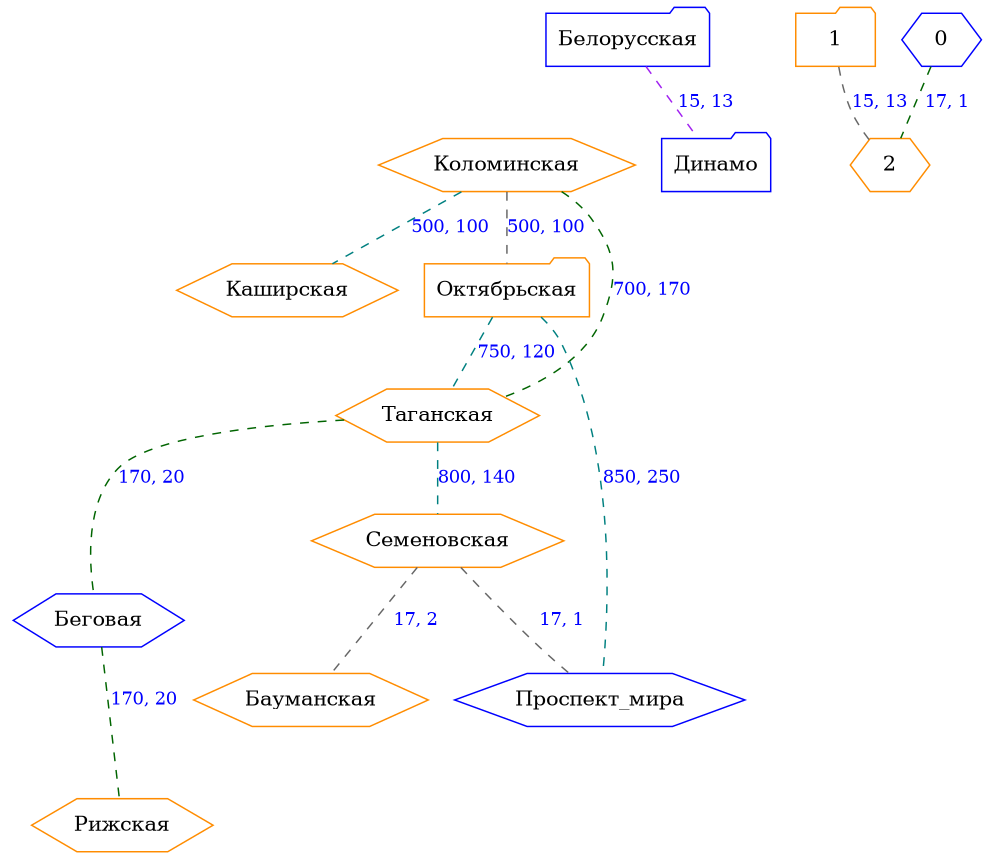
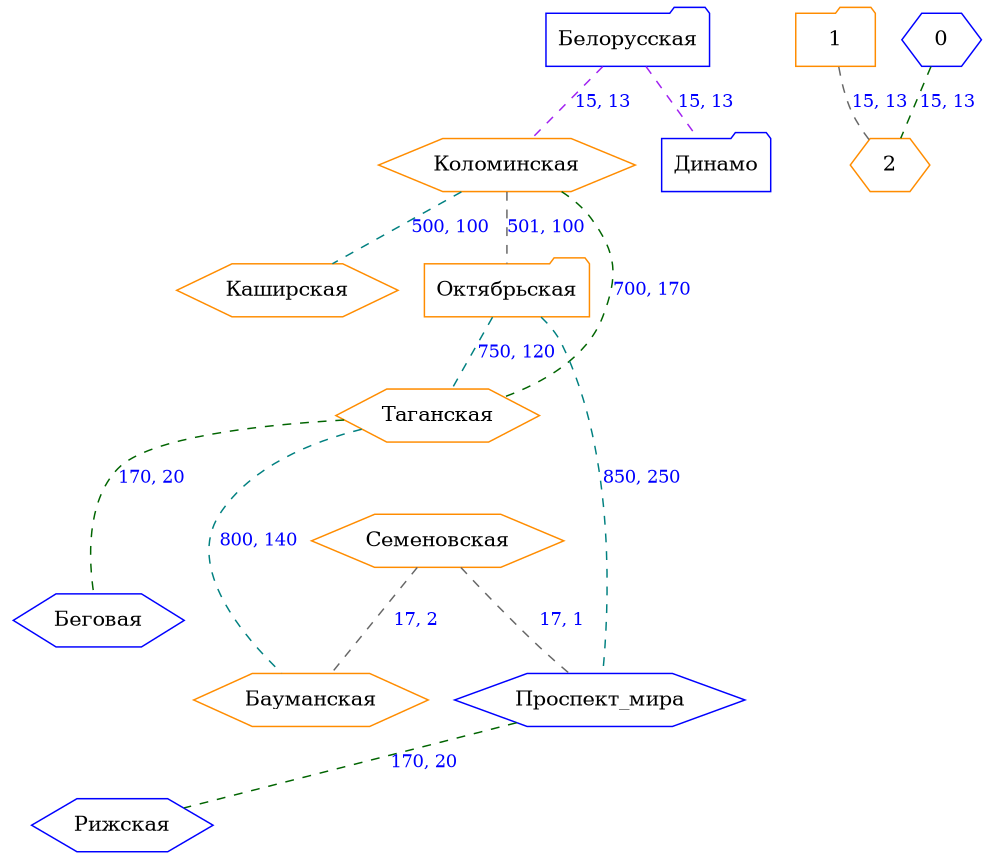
edge "Белорусская" -- "Коломинская": added, label "15, 13"
edge "0" -- "2": label "17, 1" -> "15, 13"
edge "Коломинская" -- "Октябрьская": label "500, 100" -> "501, 100"
edge "Таганская" -- "Семеновская": now "Таганская" -- "Бауманская"
edge "Беговая" -- "Рижская": now "Проспект_мира" -- "Рижская"
node "Рижская": color darkorange -> blue
